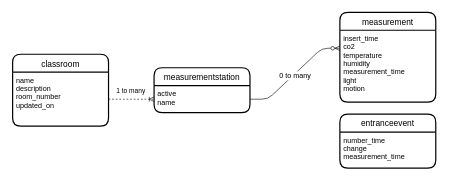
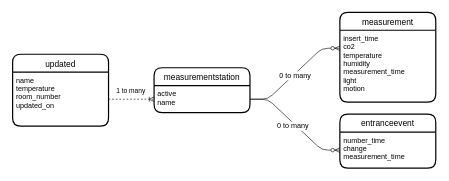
node "classroom": label "classroom" -> "updated"
node "name description room_number updated_on": label "name description room_number updated_on" -> "name temperature room_number updated_on"
edge "active name" -> "number_time change measurement_time": added, label "0 to many"
